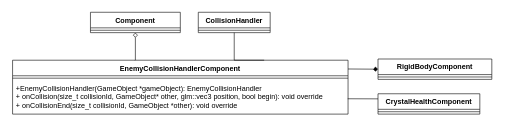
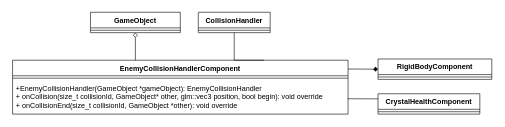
node "Component": label "Component" -> "GameObject"
